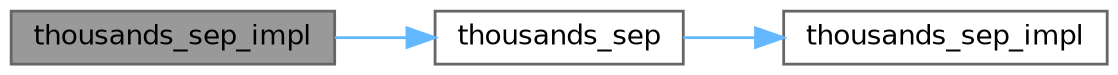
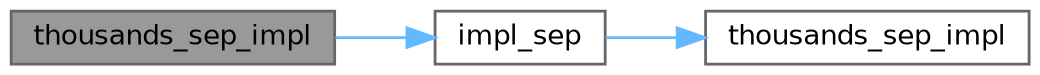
node "thousands_sep": label "thousands_sep" -> "impl_sep"
